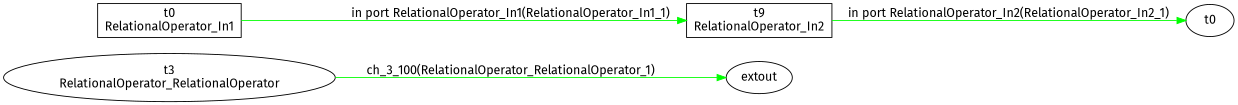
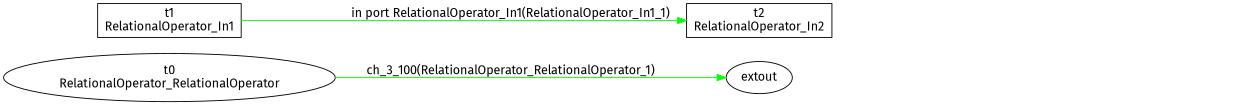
node "t0 RelationalOperator_In1": label "t0 RelationalOperator_In1" -> "t1 RelationalOperator_In1"
node "t9 RelationalOperator_In2": label "t9 RelationalOperator_In2" -> "t2 RelationalOperator_In2"
node "t0": removed
node "t3 RelationalOperator_RelationalOperator": label "t3 RelationalOperator_RelationalOperator" -> "t0 RelationalOperator_RelationalOperator"
